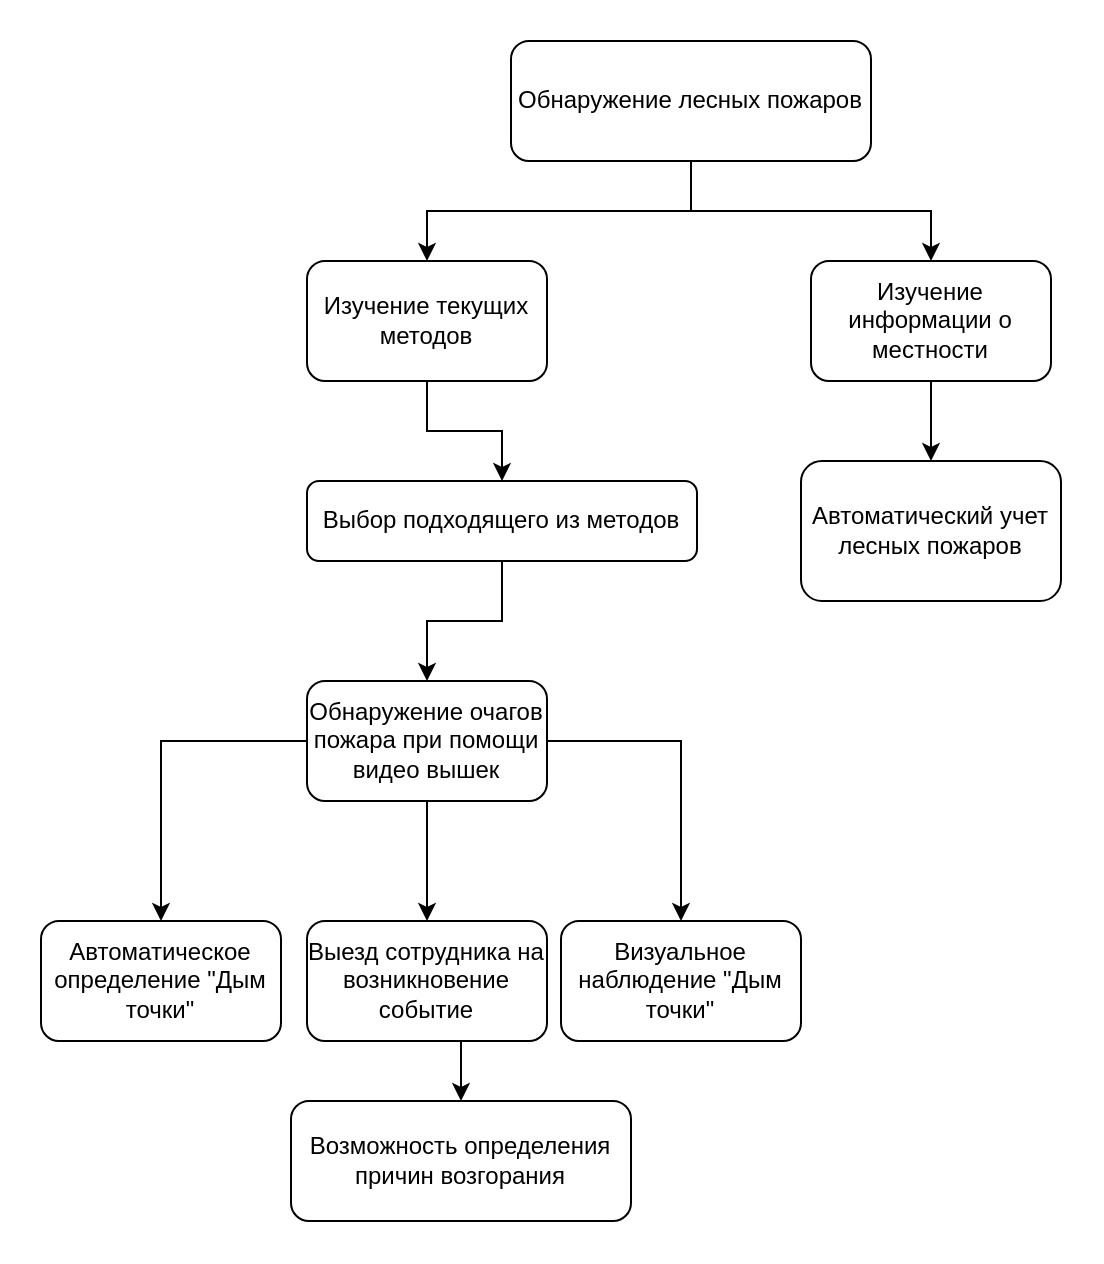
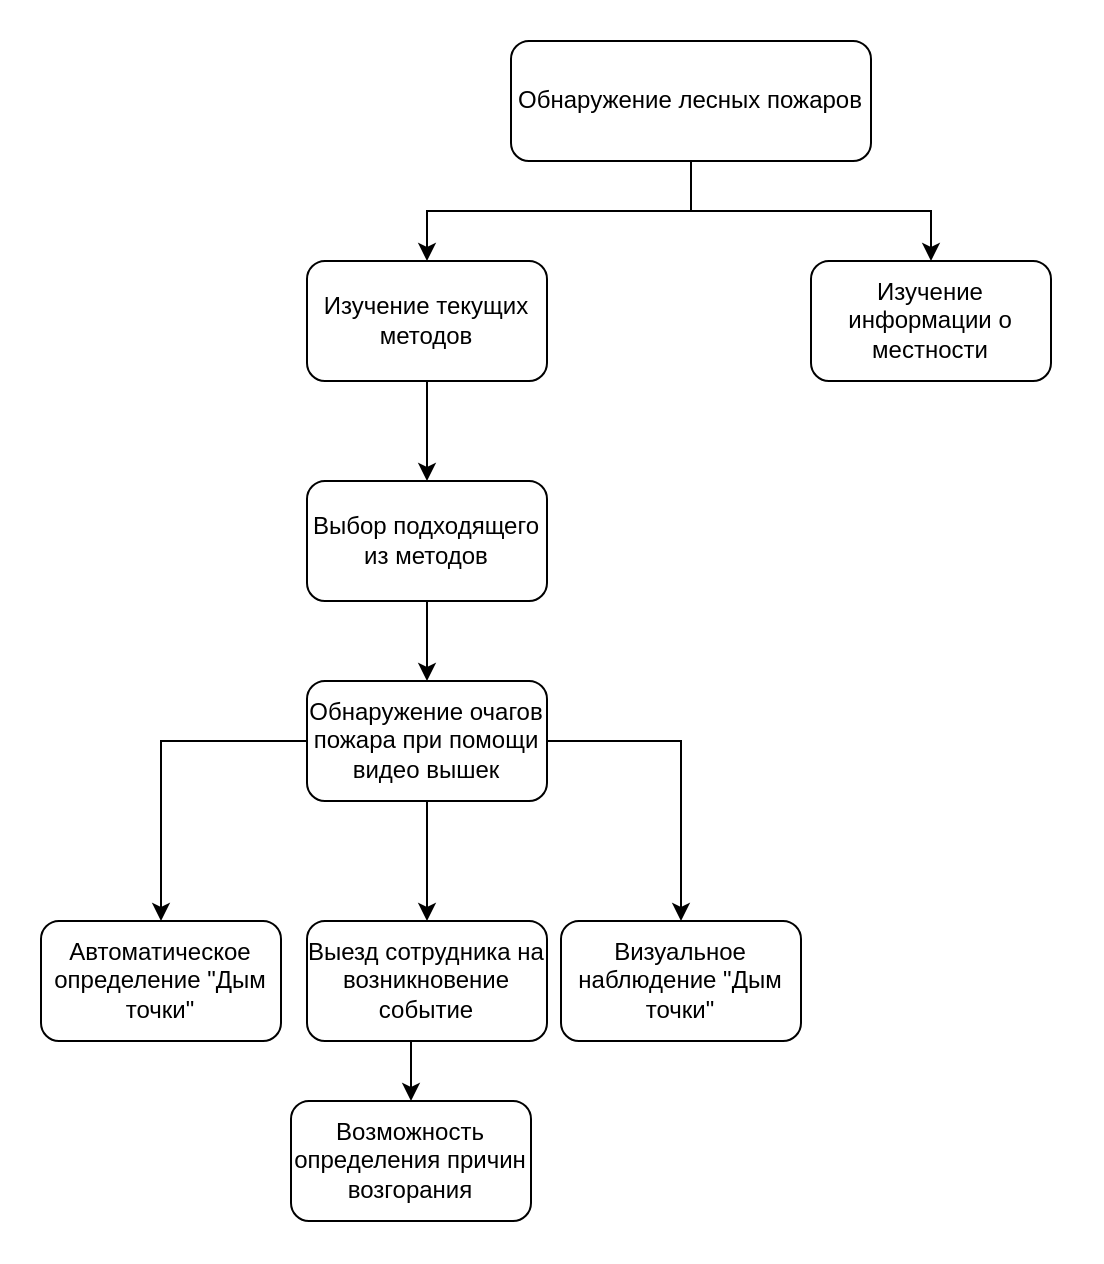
edge "Изучение информации о местности" -> "Автоматический учет лесных пожаров": removed
node "Выбор подходящего из методов": size 390x80 -> 240x120
node "Автоматический учет лесных пожаров": removed
node "Возможность определения причин возгорания": size 340x120 -> 240x120
